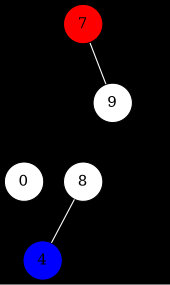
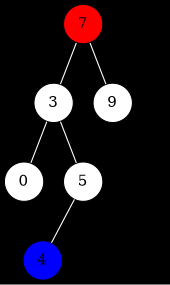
node "3": added
node "8": label "8" -> "5"
